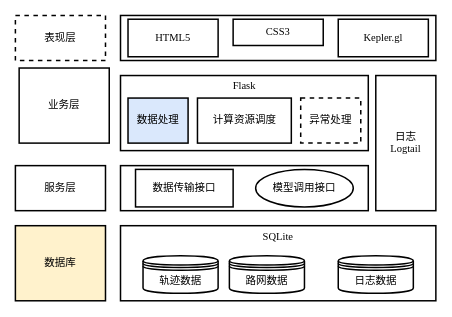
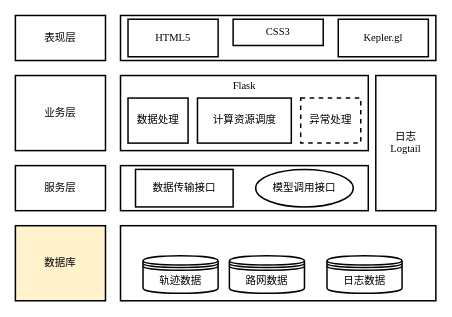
node "表现层": style dashed -> solid
node "业务层": moved (64, 105) -> (60, 113)
node "数据处理": fillcolor #dae8fc -> #ffffff
node "SQLite": removed
node "日志数据": moved (375, 274) -> (364, 274)
